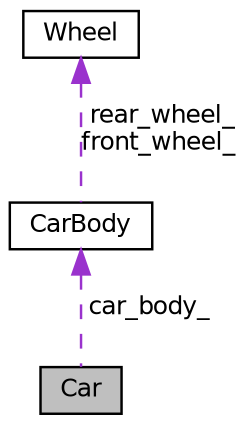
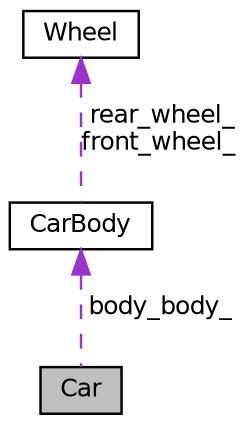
edge "Car" -> "CarBody": label " car_body_" -> " body_body_"
